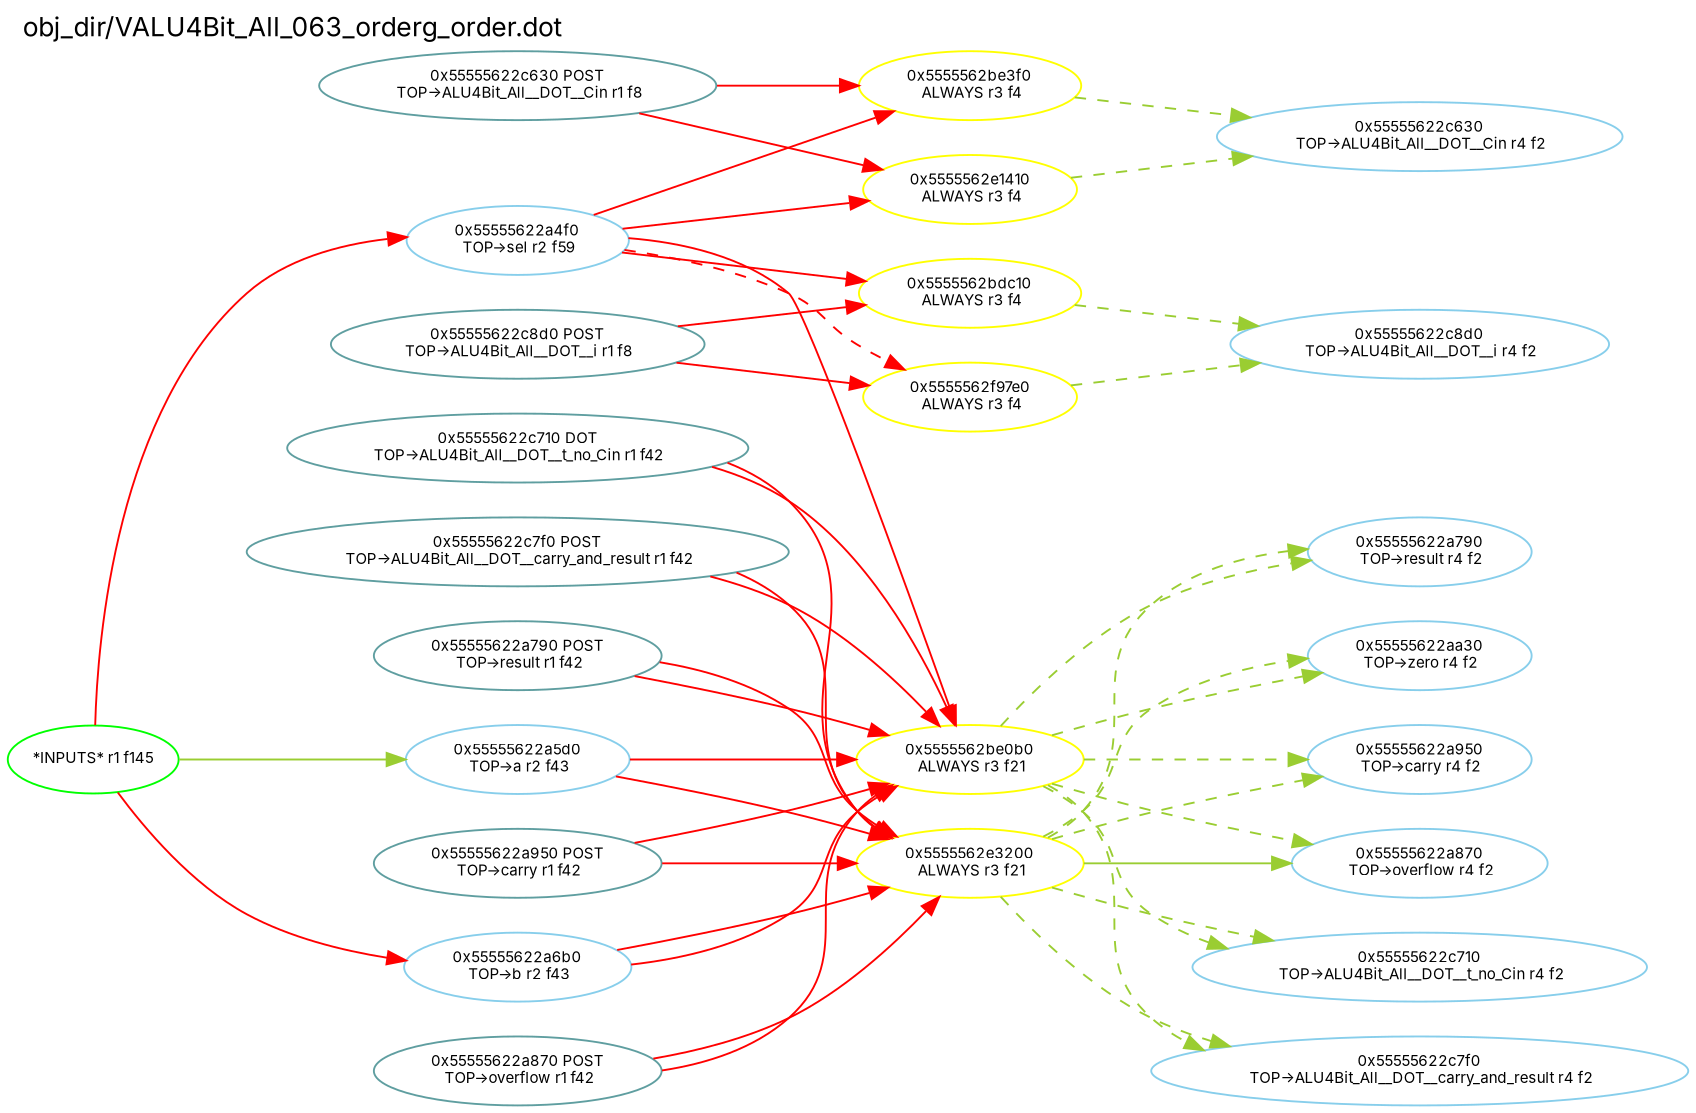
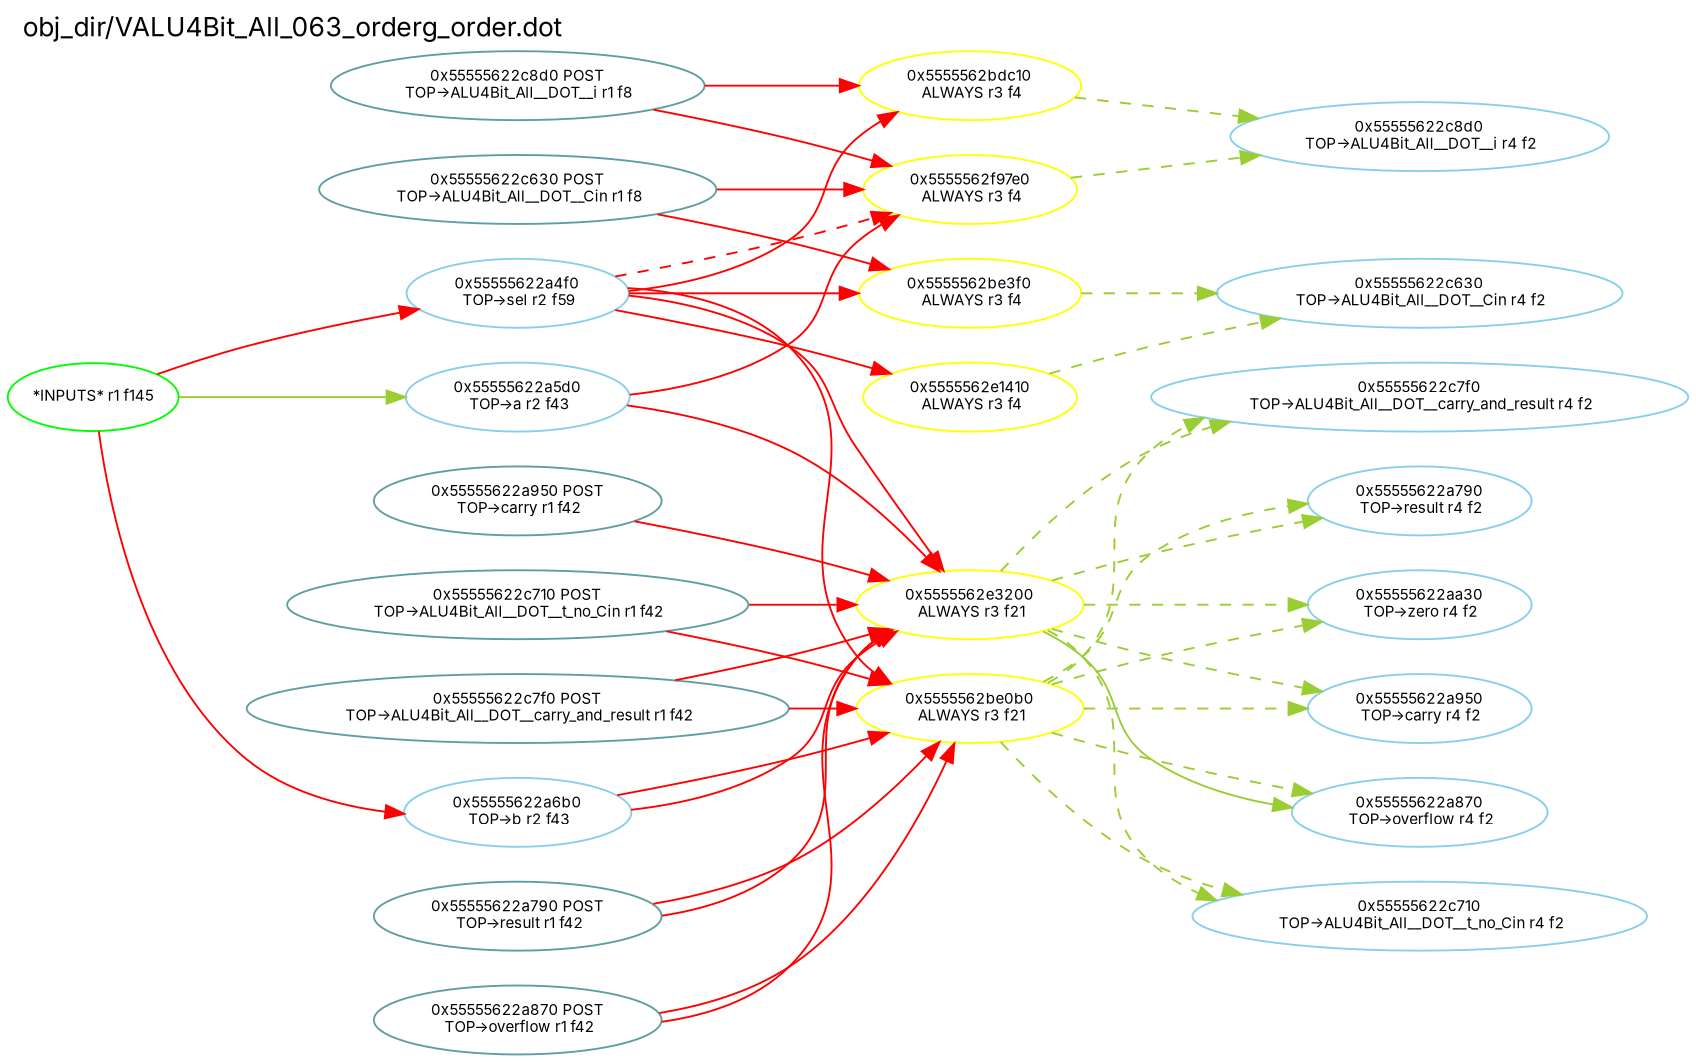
edge "0x55555622c630 POST TOP->ALU4Bit_All__DOT__Cin r1 f8" -> "0x5555562e1410 ALWAYS r3 f4": now "0x55555622c630 POST TOP->ALU4Bit_All__DOT__Cin r1 f8" -> "0x5555562f97e0 ALWAYS r3 f4"
edge "0x55555622a4f0 TOP->sel r2 f59" -> "0x5555562e3200 ALWAYS r3 f21": added
node "0x55555622c710 DOT TOP->ALU4Bit_All__DOT__t_no_Cin r1 f42": label "0x55555622c710 DOT TOP->ALU4Bit_All__DOT__t_no_Cin r1 f42" -> "0x55555622c710 POST TOP->ALU4Bit_All__DOT__t_no_Cin r1 f42"
edge "0x55555622a5d0 TOP->a r2 f43" -> "0x5555562be0b0 ALWAYS r3 f21": now "0x55555622a5d0 TOP->a r2 f43" -> "0x5555562f97e0 ALWAYS r3 f4"
edge "0x55555622a950 POST TOP->carry r1 f42" -> "0x5555562be0b0 ALWAYS r3 f21": removed
